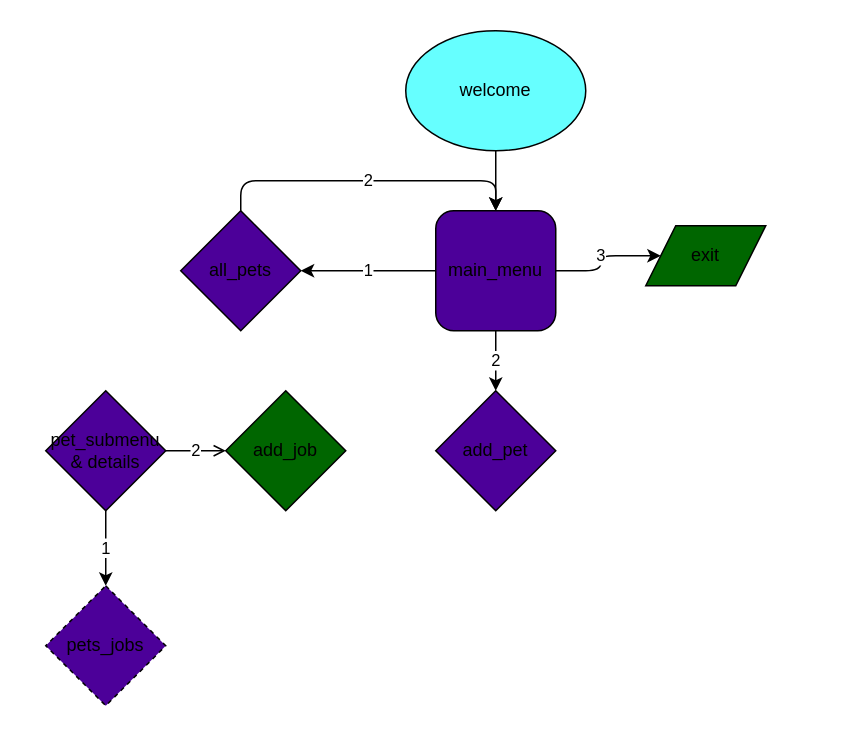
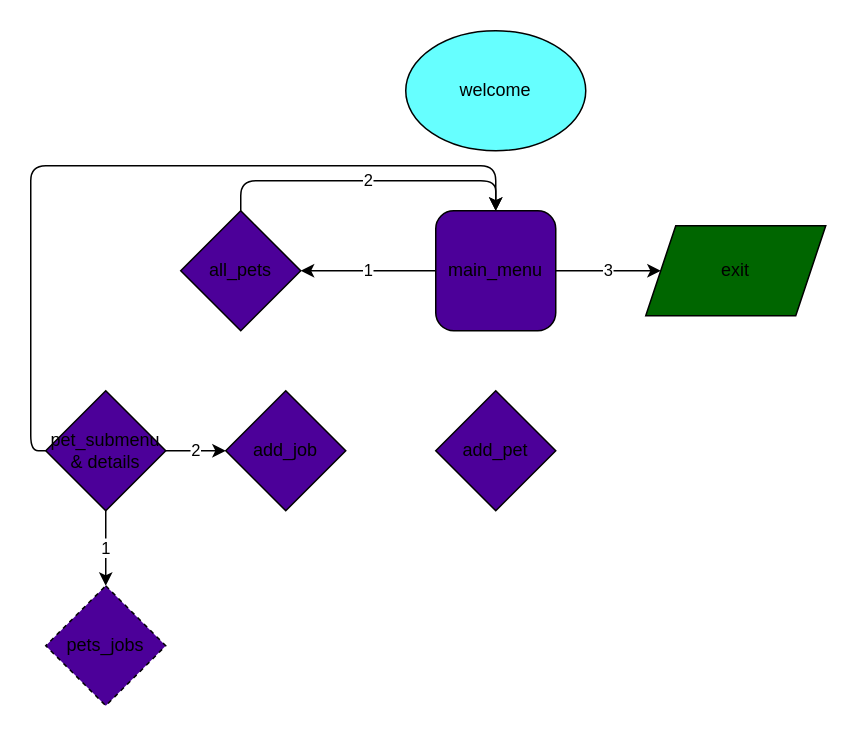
edge "welcome" -> "main_menu": removed
edge "pet_submenu & details" -> "main_menu": added
node "exit": size 120x60 -> 180x90
edge "main_menu" -> "add_pet": removed, label "2"
edge "pet_submenu & details" -> "add_job": arrowhead open -> classic
node "add_job": fillcolor #006600 -> #4c0099
